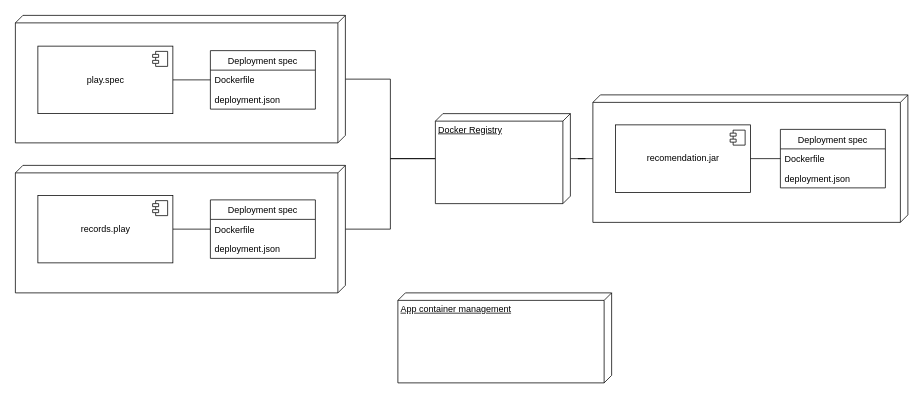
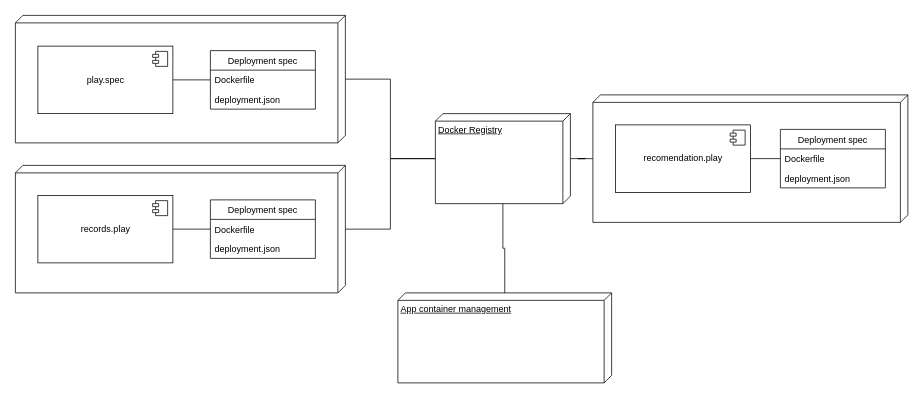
node "recomendation.jar": label "recomendation.jar" -> "recomendation.play"
edge "Docker Registry" -- "App container management": added
